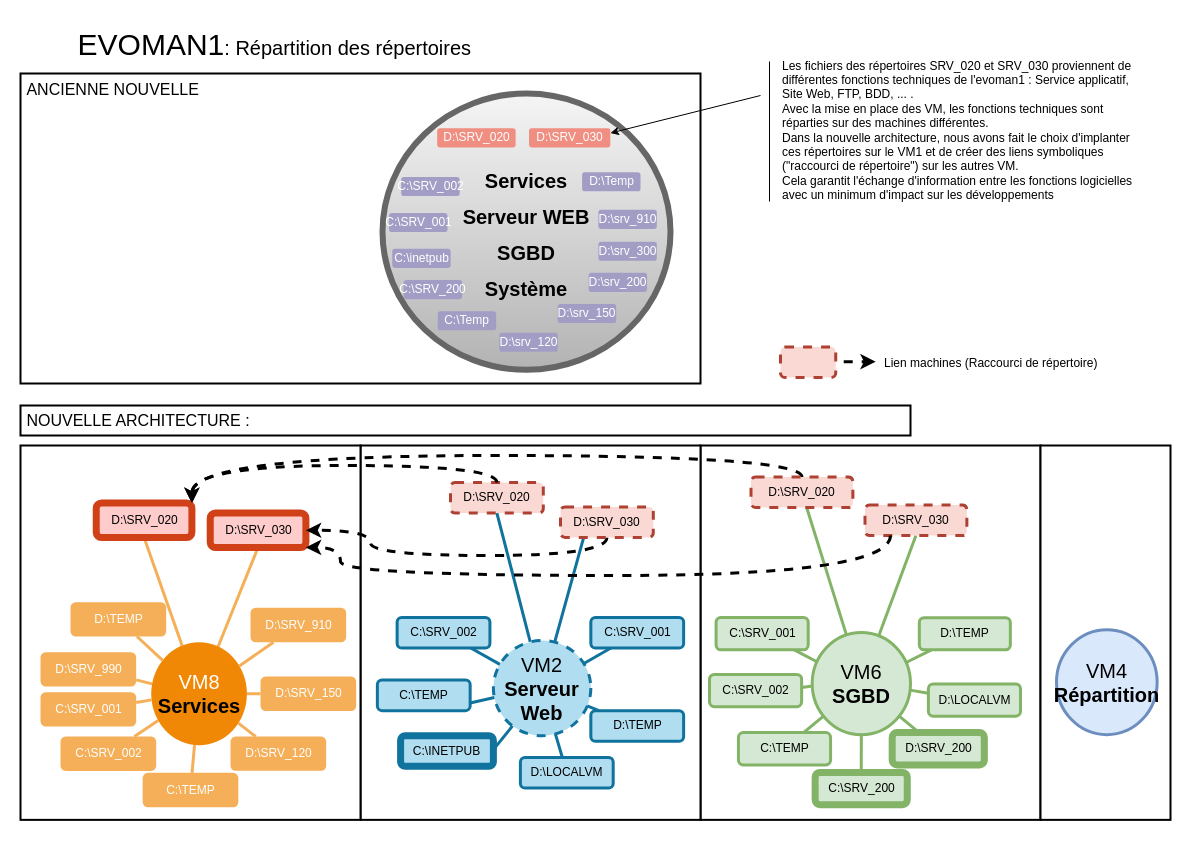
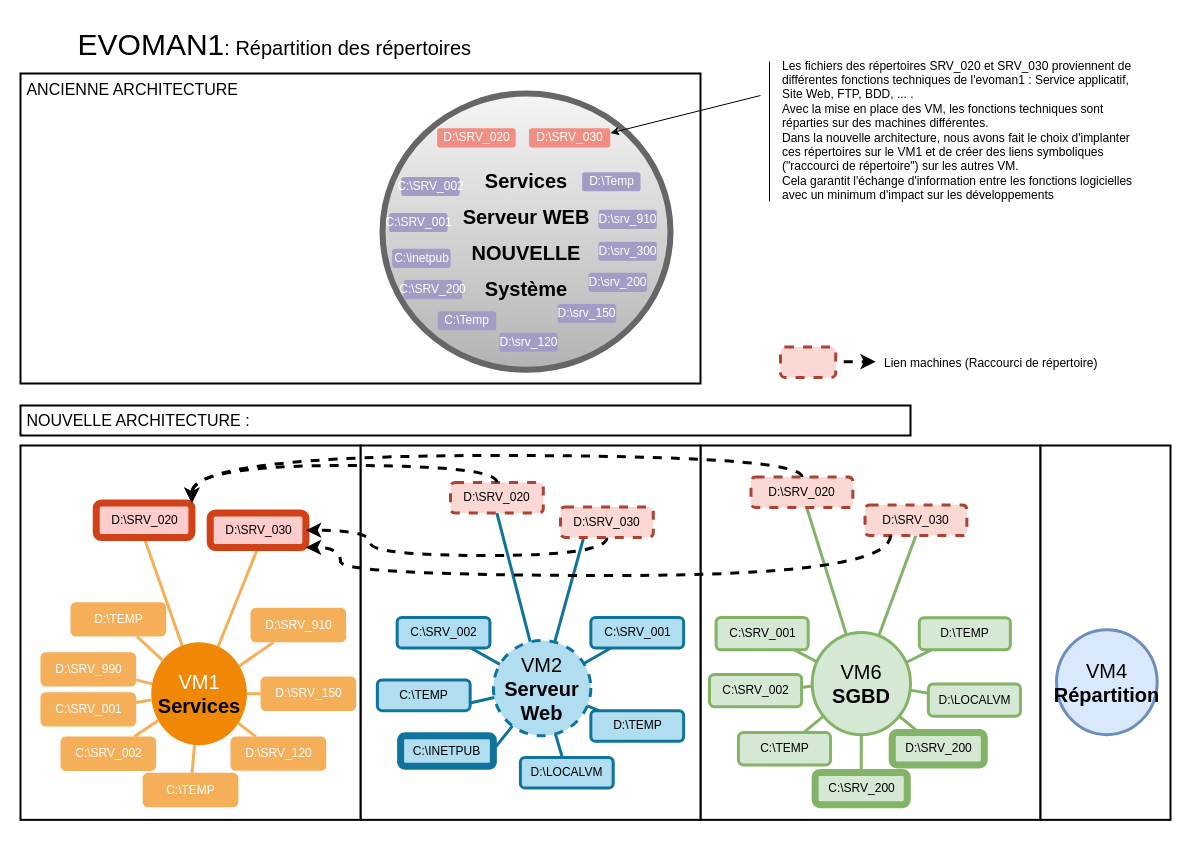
node "ANCIENNE NOUVELLE": label "ANCIENNE NOUVELLE" -> "ANCIENNE ARCHITECTURE"
node "Services Serveur WEB SGBD Système": label "Services Serveur WEB SGBD Système" -> "Services Serveur WEB NOUVELLE Système"
node "VM8 Services": label "VM8 Services" -> "VM1 Services"
